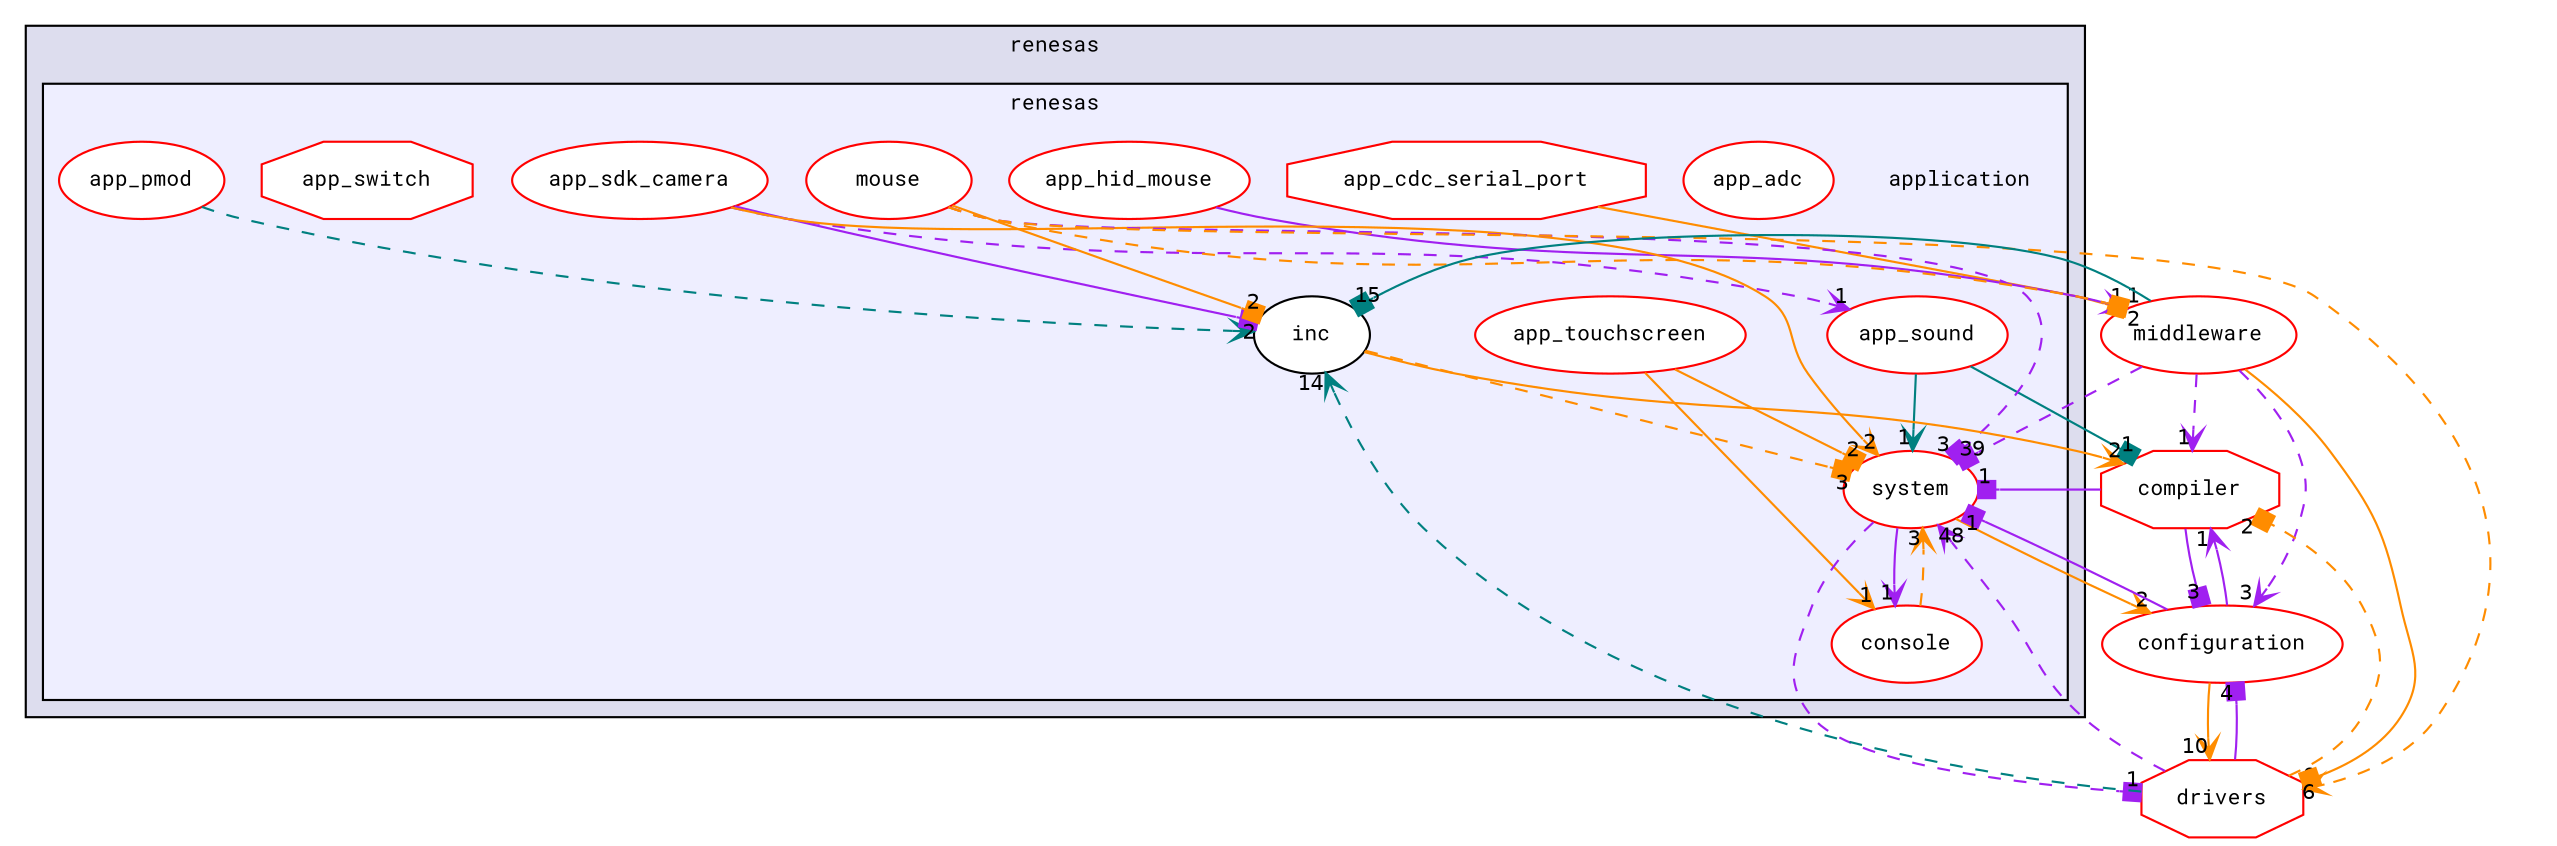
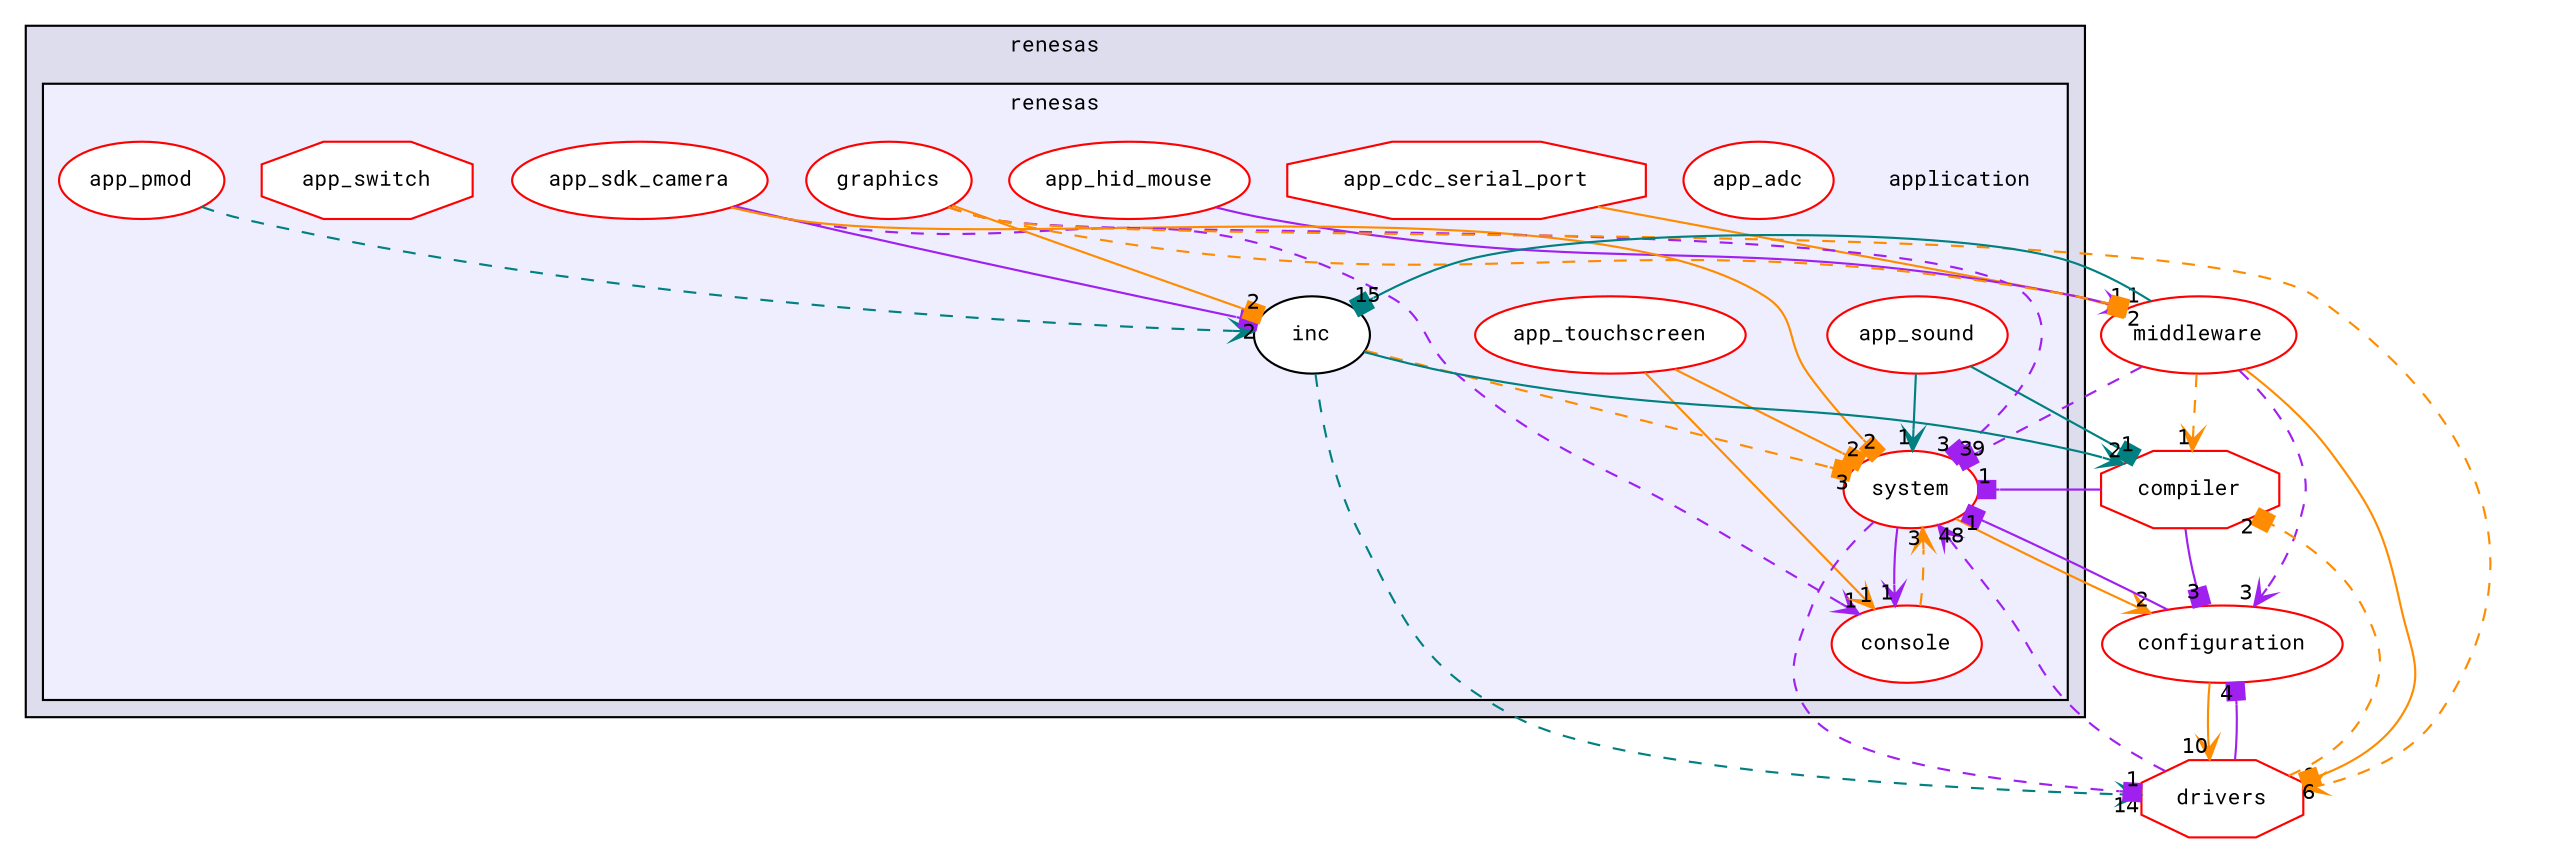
node "mouse": label "mouse" -> "graphics"
edge "app_sdk_camera" -> "system": arrowhead vee -> box
edge "app_sdk_camera" -> "app_sound": now "app_sdk_camera" -> "console"
edge "middleware" -> "compiler": color purple -> darkorange
edge "inc" -> "compiler": color darkorange -> teal
edge "configuration" -> "compiler": removed
edge "drivers" -> "inc": reversed
